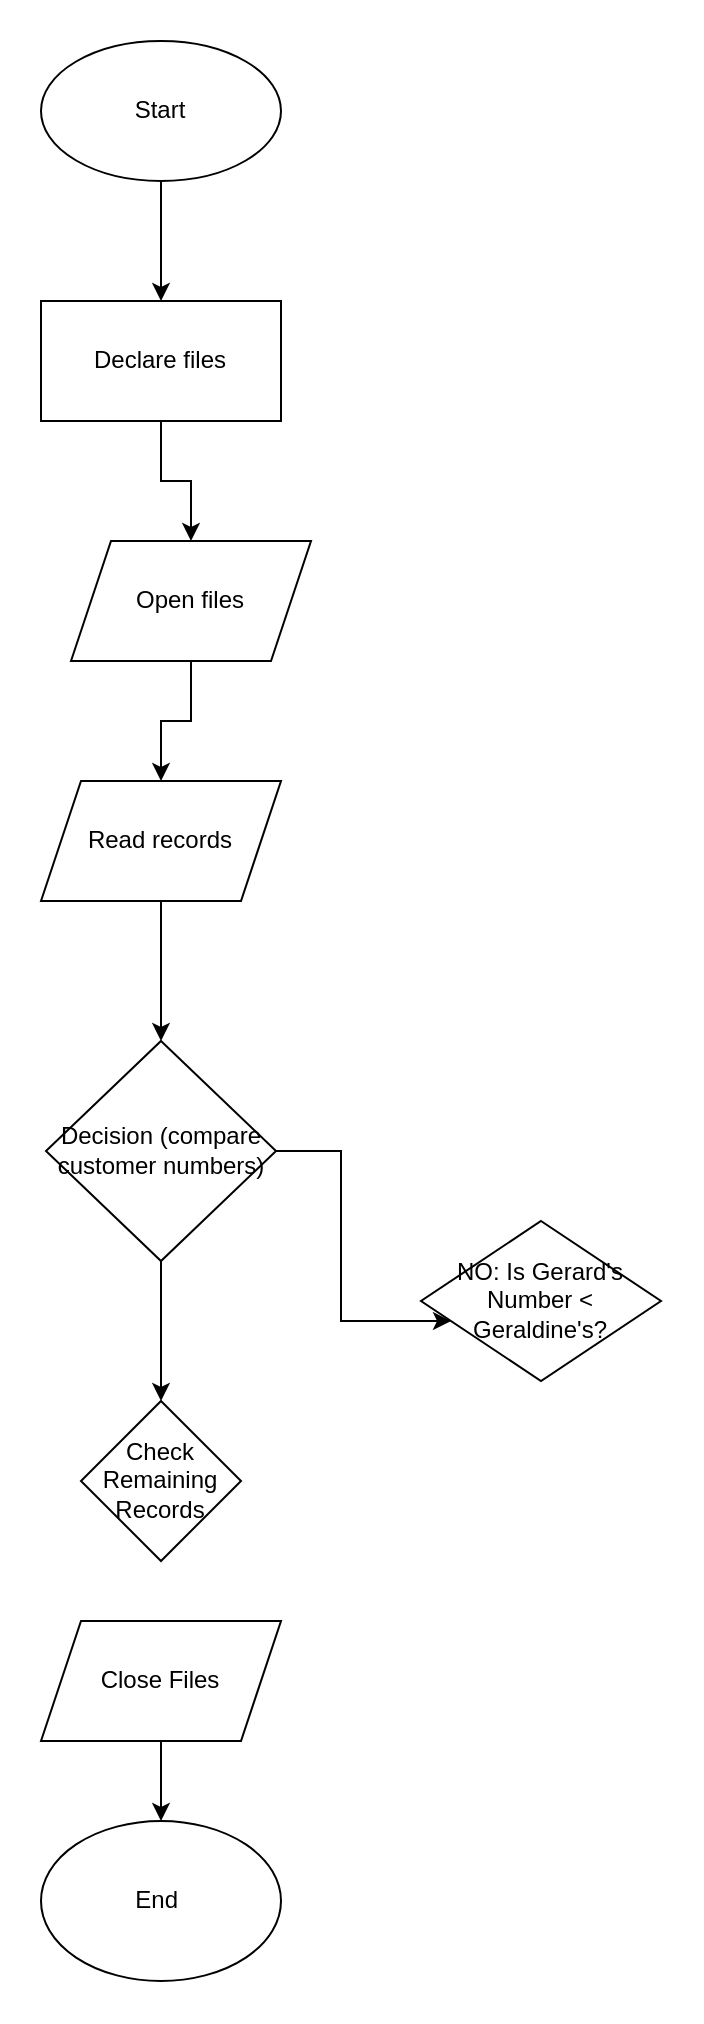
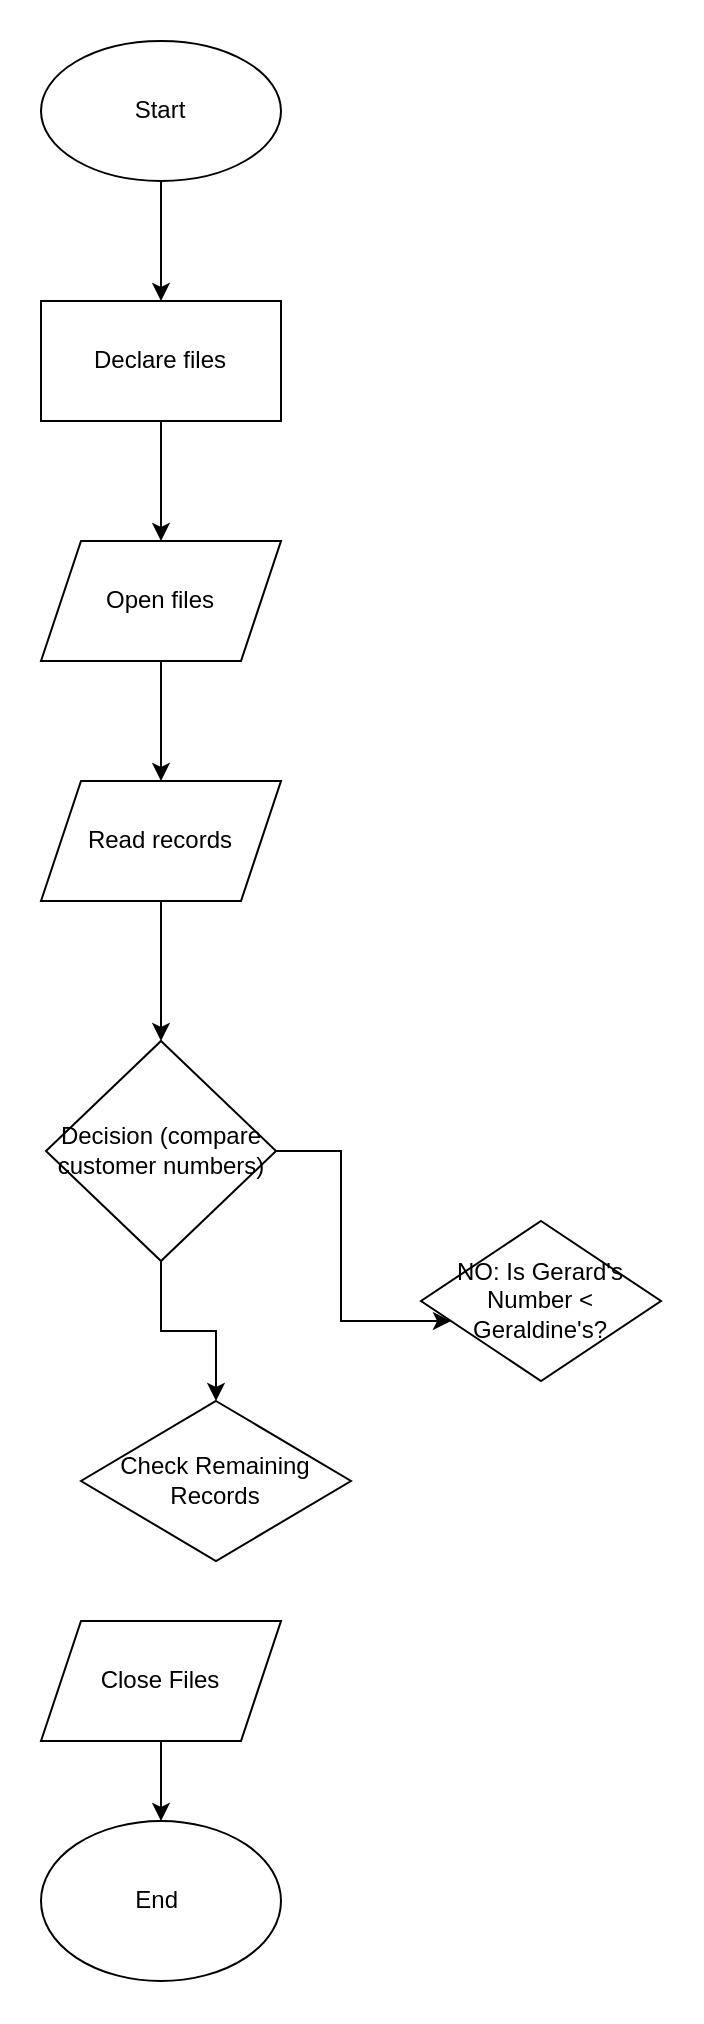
node "Open files": moved (191, 601) -> (161, 601)
node "Check Remaining Records": size 160x160 -> 270x160
